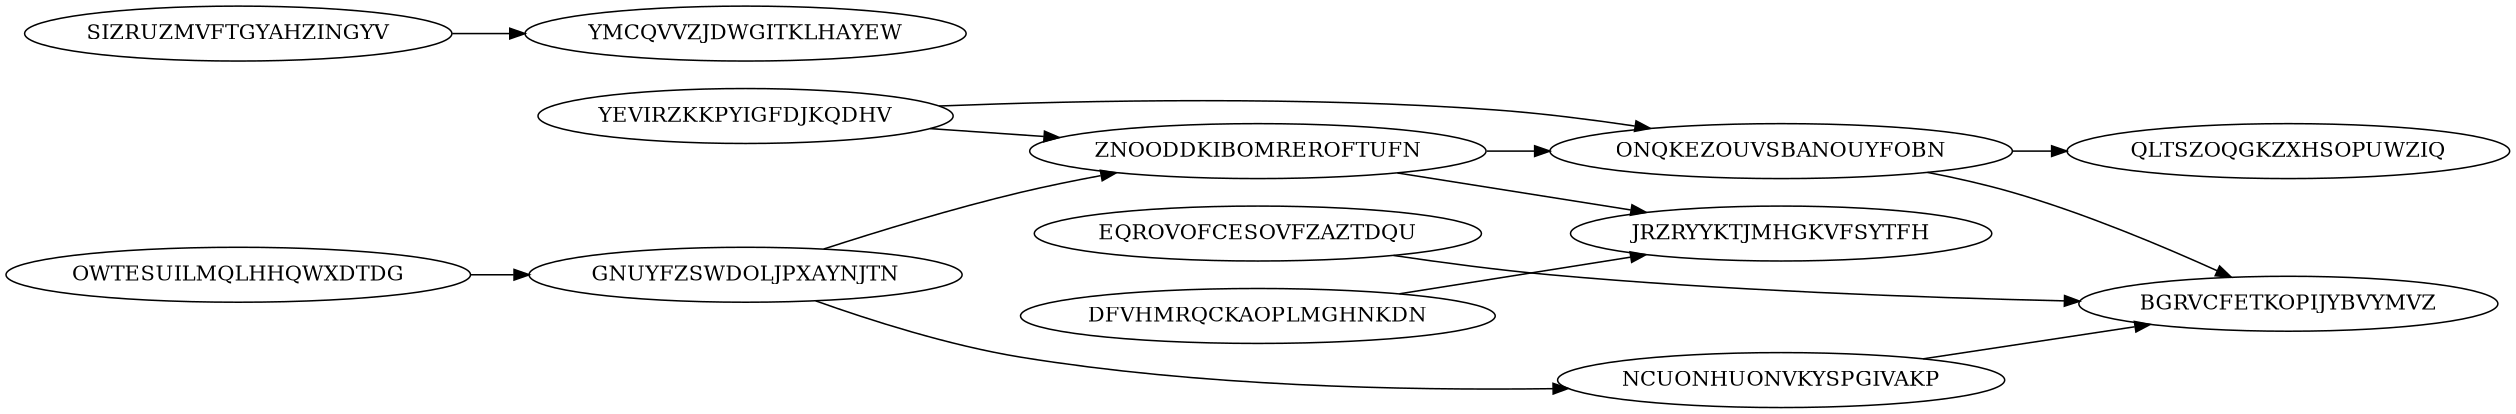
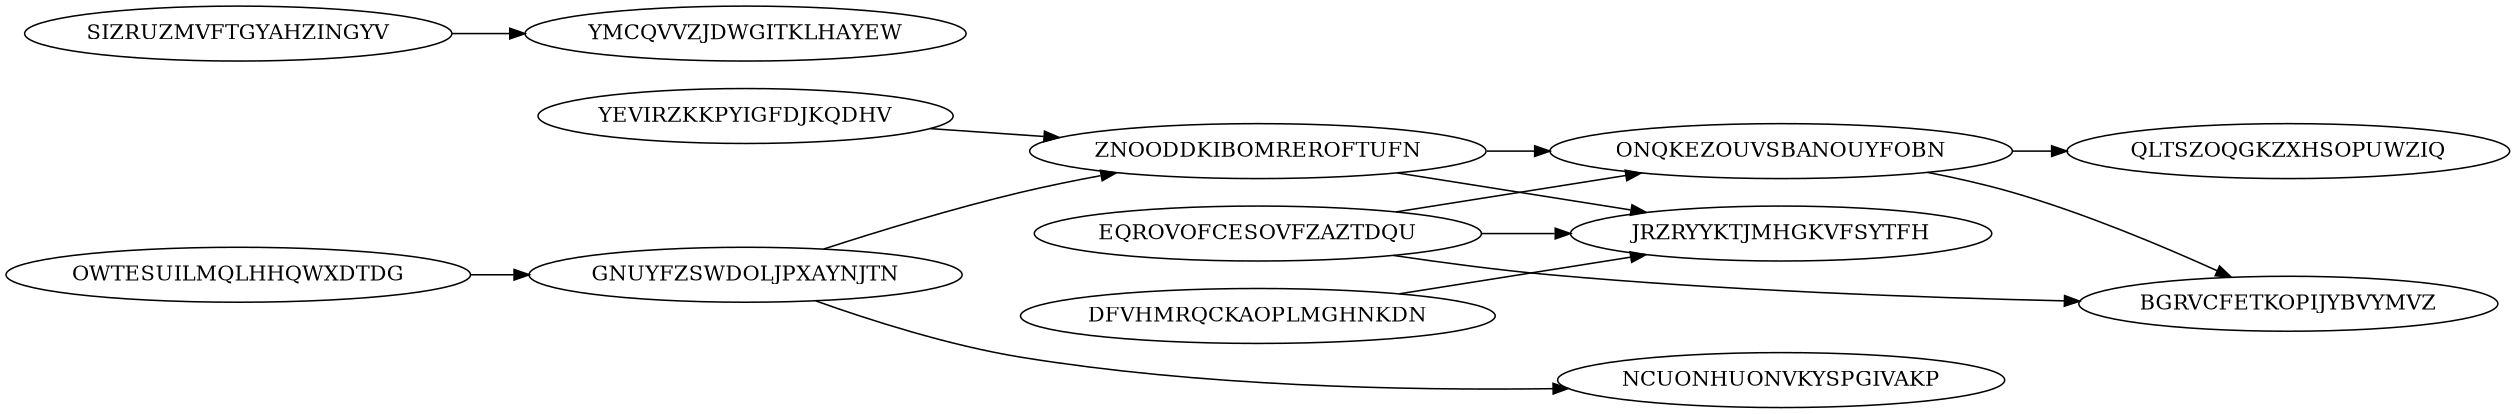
edge "YEVIRZKKPYIGFDJKQDHV" -> "ONQKEZOUVSBANOUYFOBN": now "EQROVOFCESOVFZAZTDQU" -> "ONQKEZOUVSBANOUYFOBN"
edge "EQROVOFCESOVFZAZTDQU" -> "JRZRYYKTJMHGKVFSYTFH": added
edge "NCUONHUONVKYSPGIVAKP" -> "BGRVCFETKOPIJYBVYMVZ": removed
